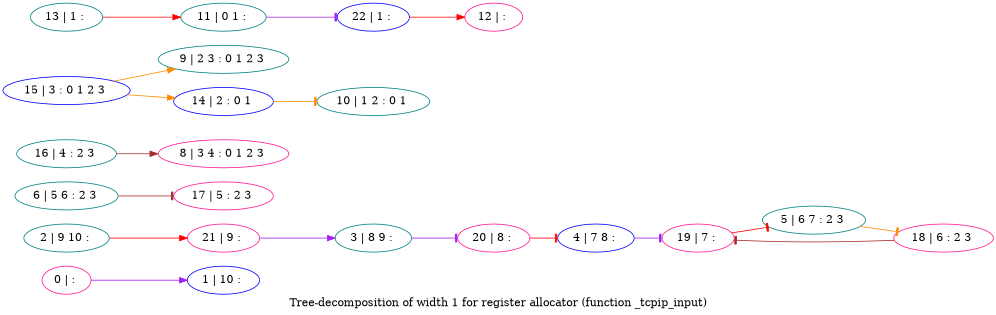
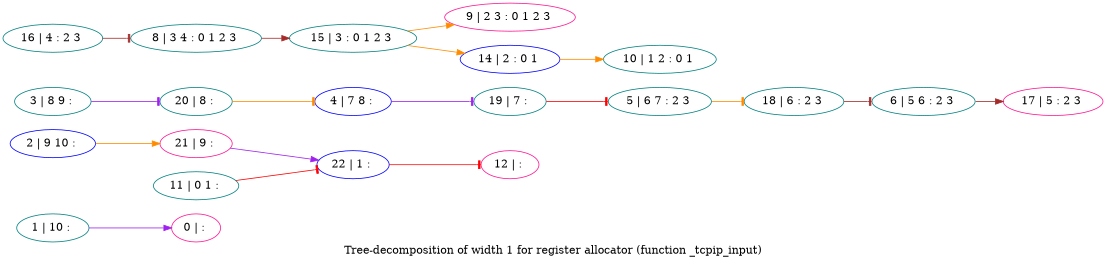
node "13 | 1 :": removed
edge "11 | 0 1 :" -> "22 | 1 :": color purple -> red
edge "22 | 1 :" -> "12 | :": arrowhead normal -> tee
edge "8 | 3 4 : 0 1 2 3" -> "15 | 3 : 0 1 2 3": added
node "9 | 2 3 : 0 1 2 3": color teal -> deeppink
node "15 | 3 : 0 1 2 3": color blue -> teal
edge "14 | 2 : 0 1" -> "10 | 1 2 : 0 1": arrowhead tee -> normal
edge "16 | 4 : 2 3" -> "8 | 3 4 : 0 1 2 3": arrowhead normal -> tee
node "8 | 3 4 : 0 1 2 3": color deeppink -> teal
edge "6 | 5 6 : 2 3" -> "17 | 5 : 2 3": arrowhead tee -> normal
node "2 | 9 10 :": color teal -> blue
edge "2 | 9 10 :" -> "21 | 9 :": color red -> darkorange
edge "21 | 9 :" -> "3 | 8 9 :": now "21 | 9 :" -> "22 | 1 :"
node "20 | 8 :": color deeppink -> teal
edge "20 | 8 :" -> "4 | 7 8 :": color red -> darkorange
node "19 | 7 :": color deeppink -> teal
node "18 | 6 : 2 3": color deeppink -> teal
edge "18 | 6 : 2 3" -> "19 | 7 :": now "18 | 6 : 2 3" -> "6 | 5 6 : 2 3"
edge "0 | :" -> "1 | 10 :": reversed
node "1 | 10 :": color blue -> teal
